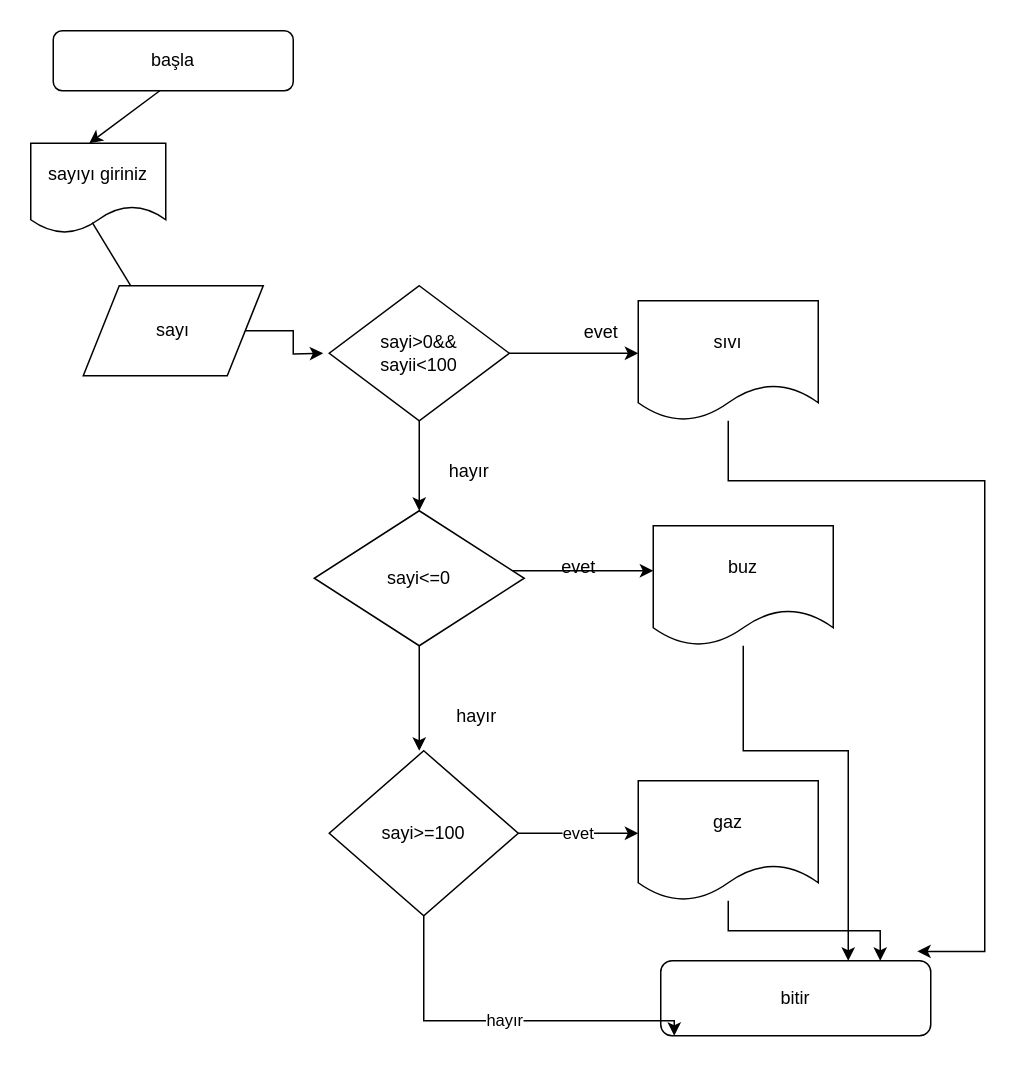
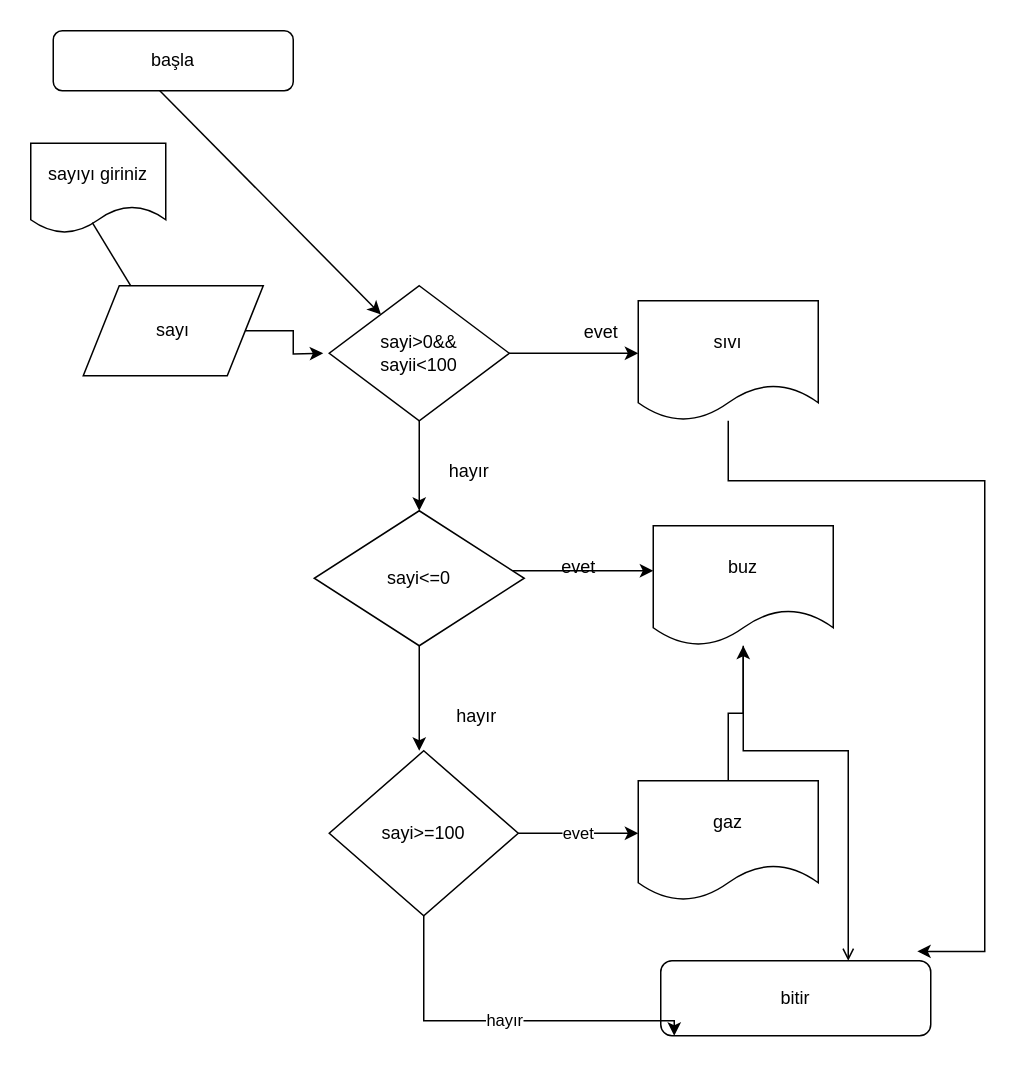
edge "başla" -> "sayıyı giriniz": now "başla" -> "sayi>0&& sayii<100"
edge "gaz" -> "bitir": now "gaz" -> "buz"
edge "buz" -> "bitir": arrowhead classic -> open
